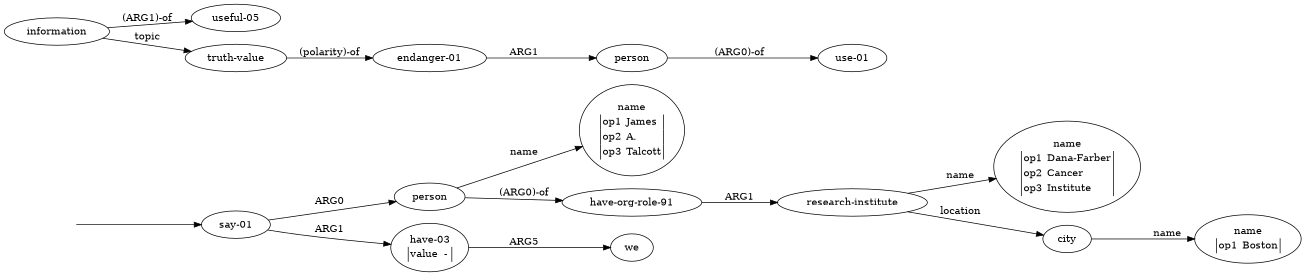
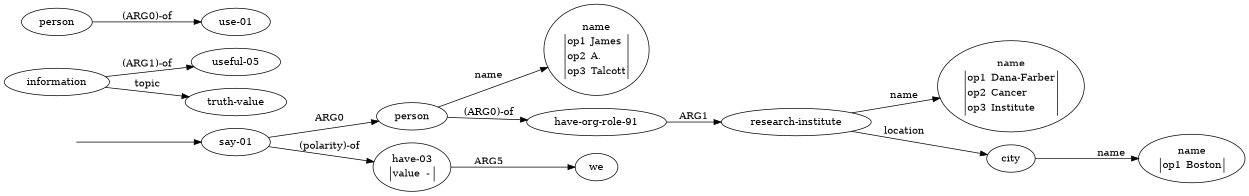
node "endanger-01": removed
edge "say-01" -> "have-03": label "ARG1" -> "(polarity)-of"
